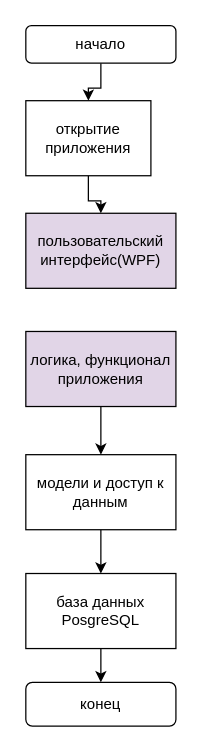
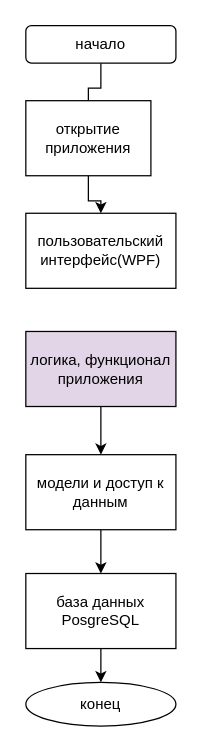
edge "начало" -> "открытие приложения": arrowhead classic -> none
node "пользовательский интерфейс(WPF)": fillcolor #e1d5e7 -> #ffffff
node "конец": shape rounded rectangle -> ellipse
